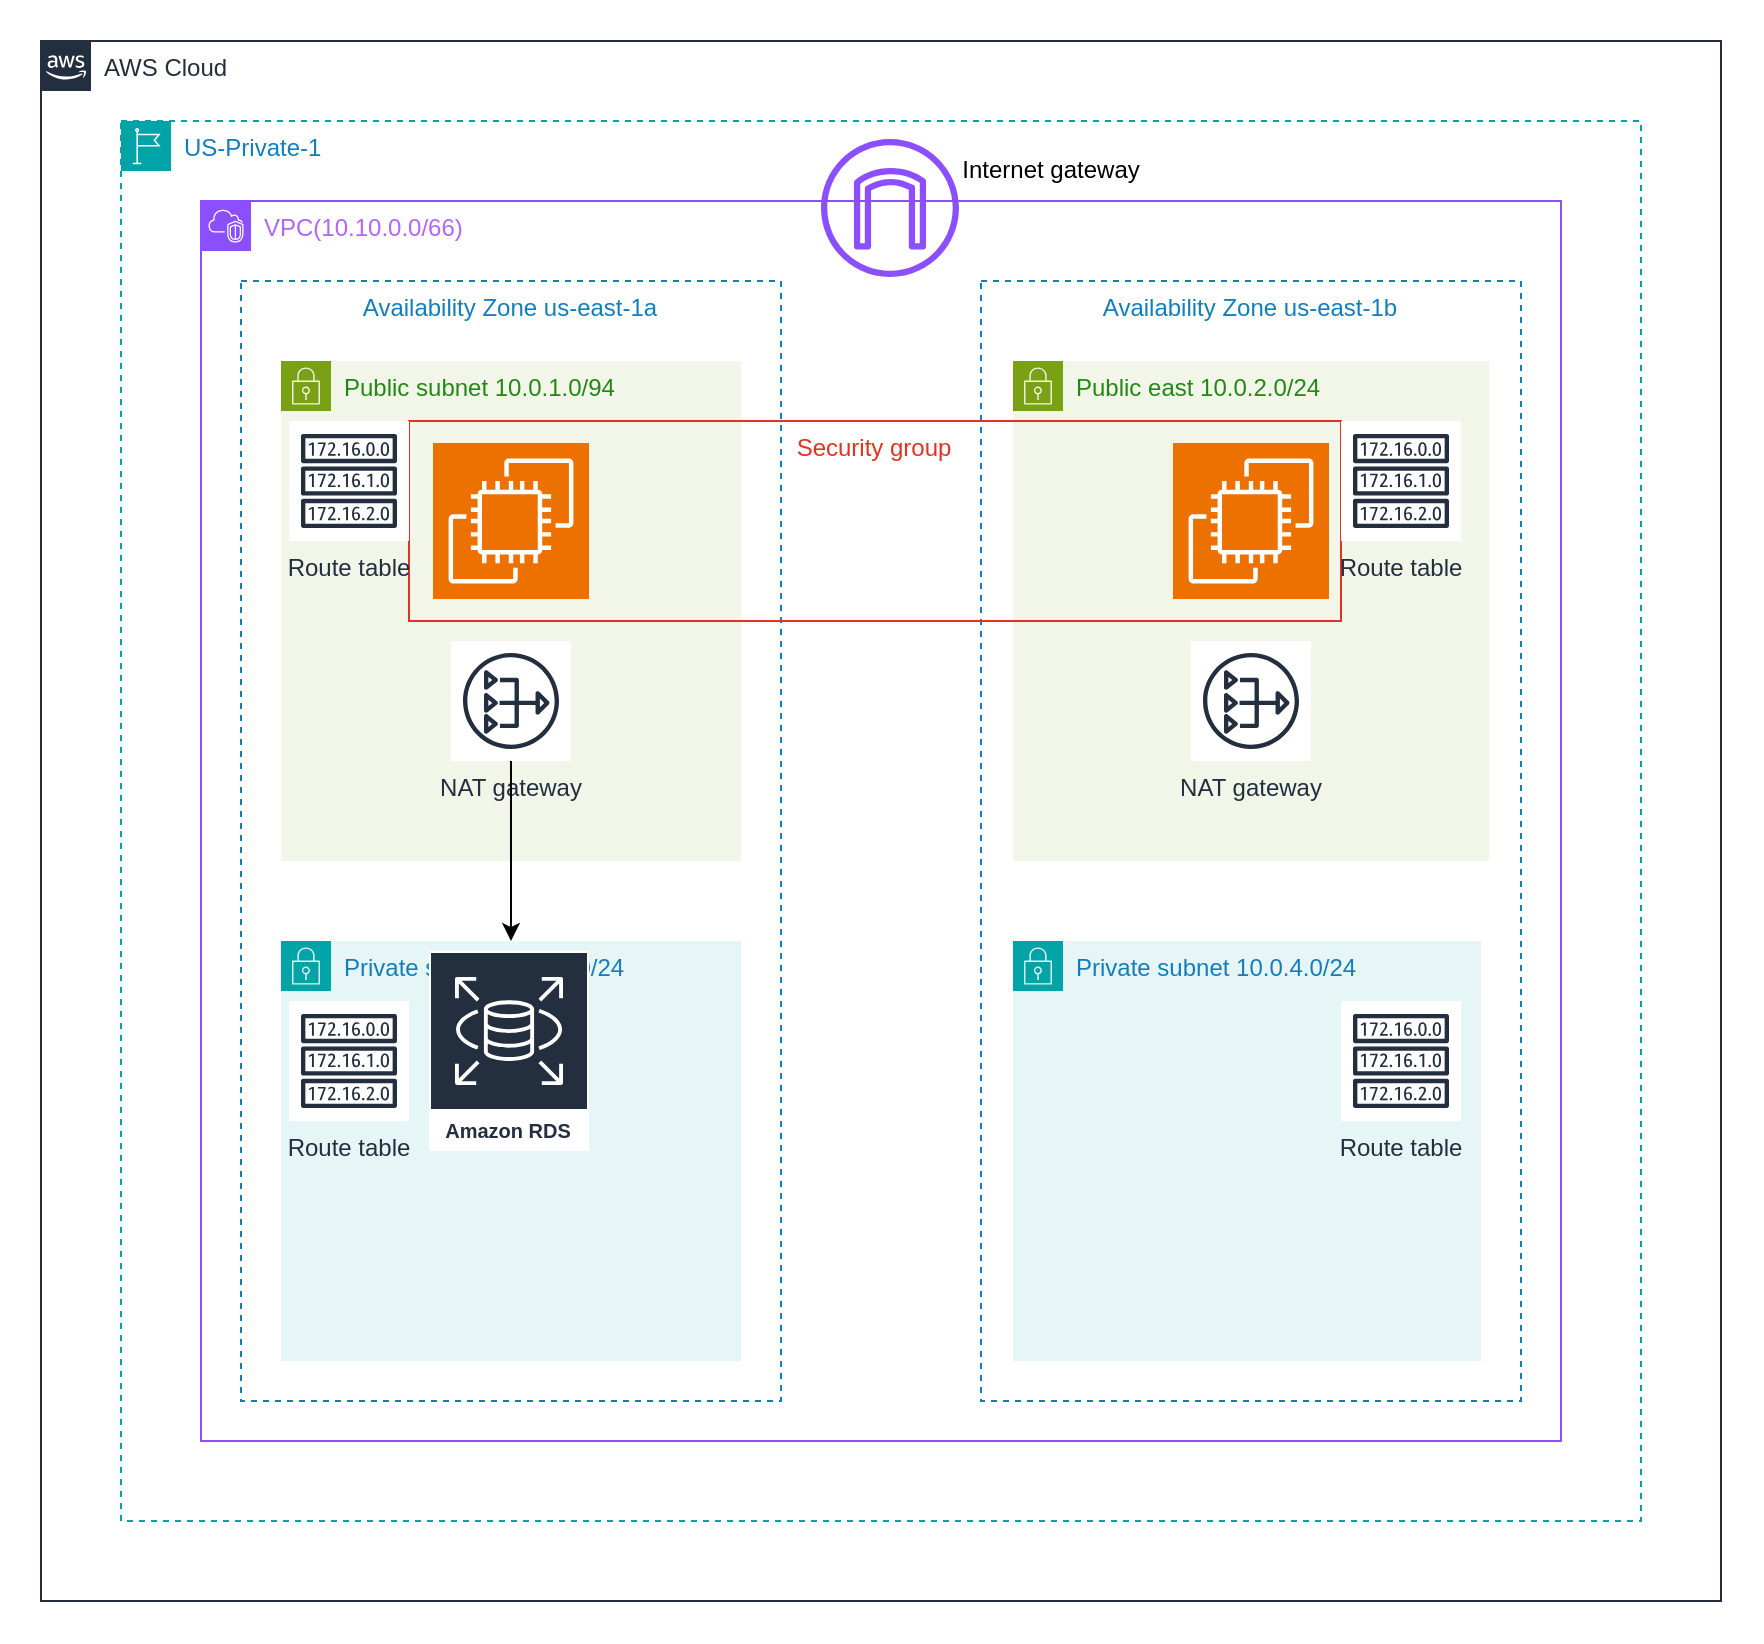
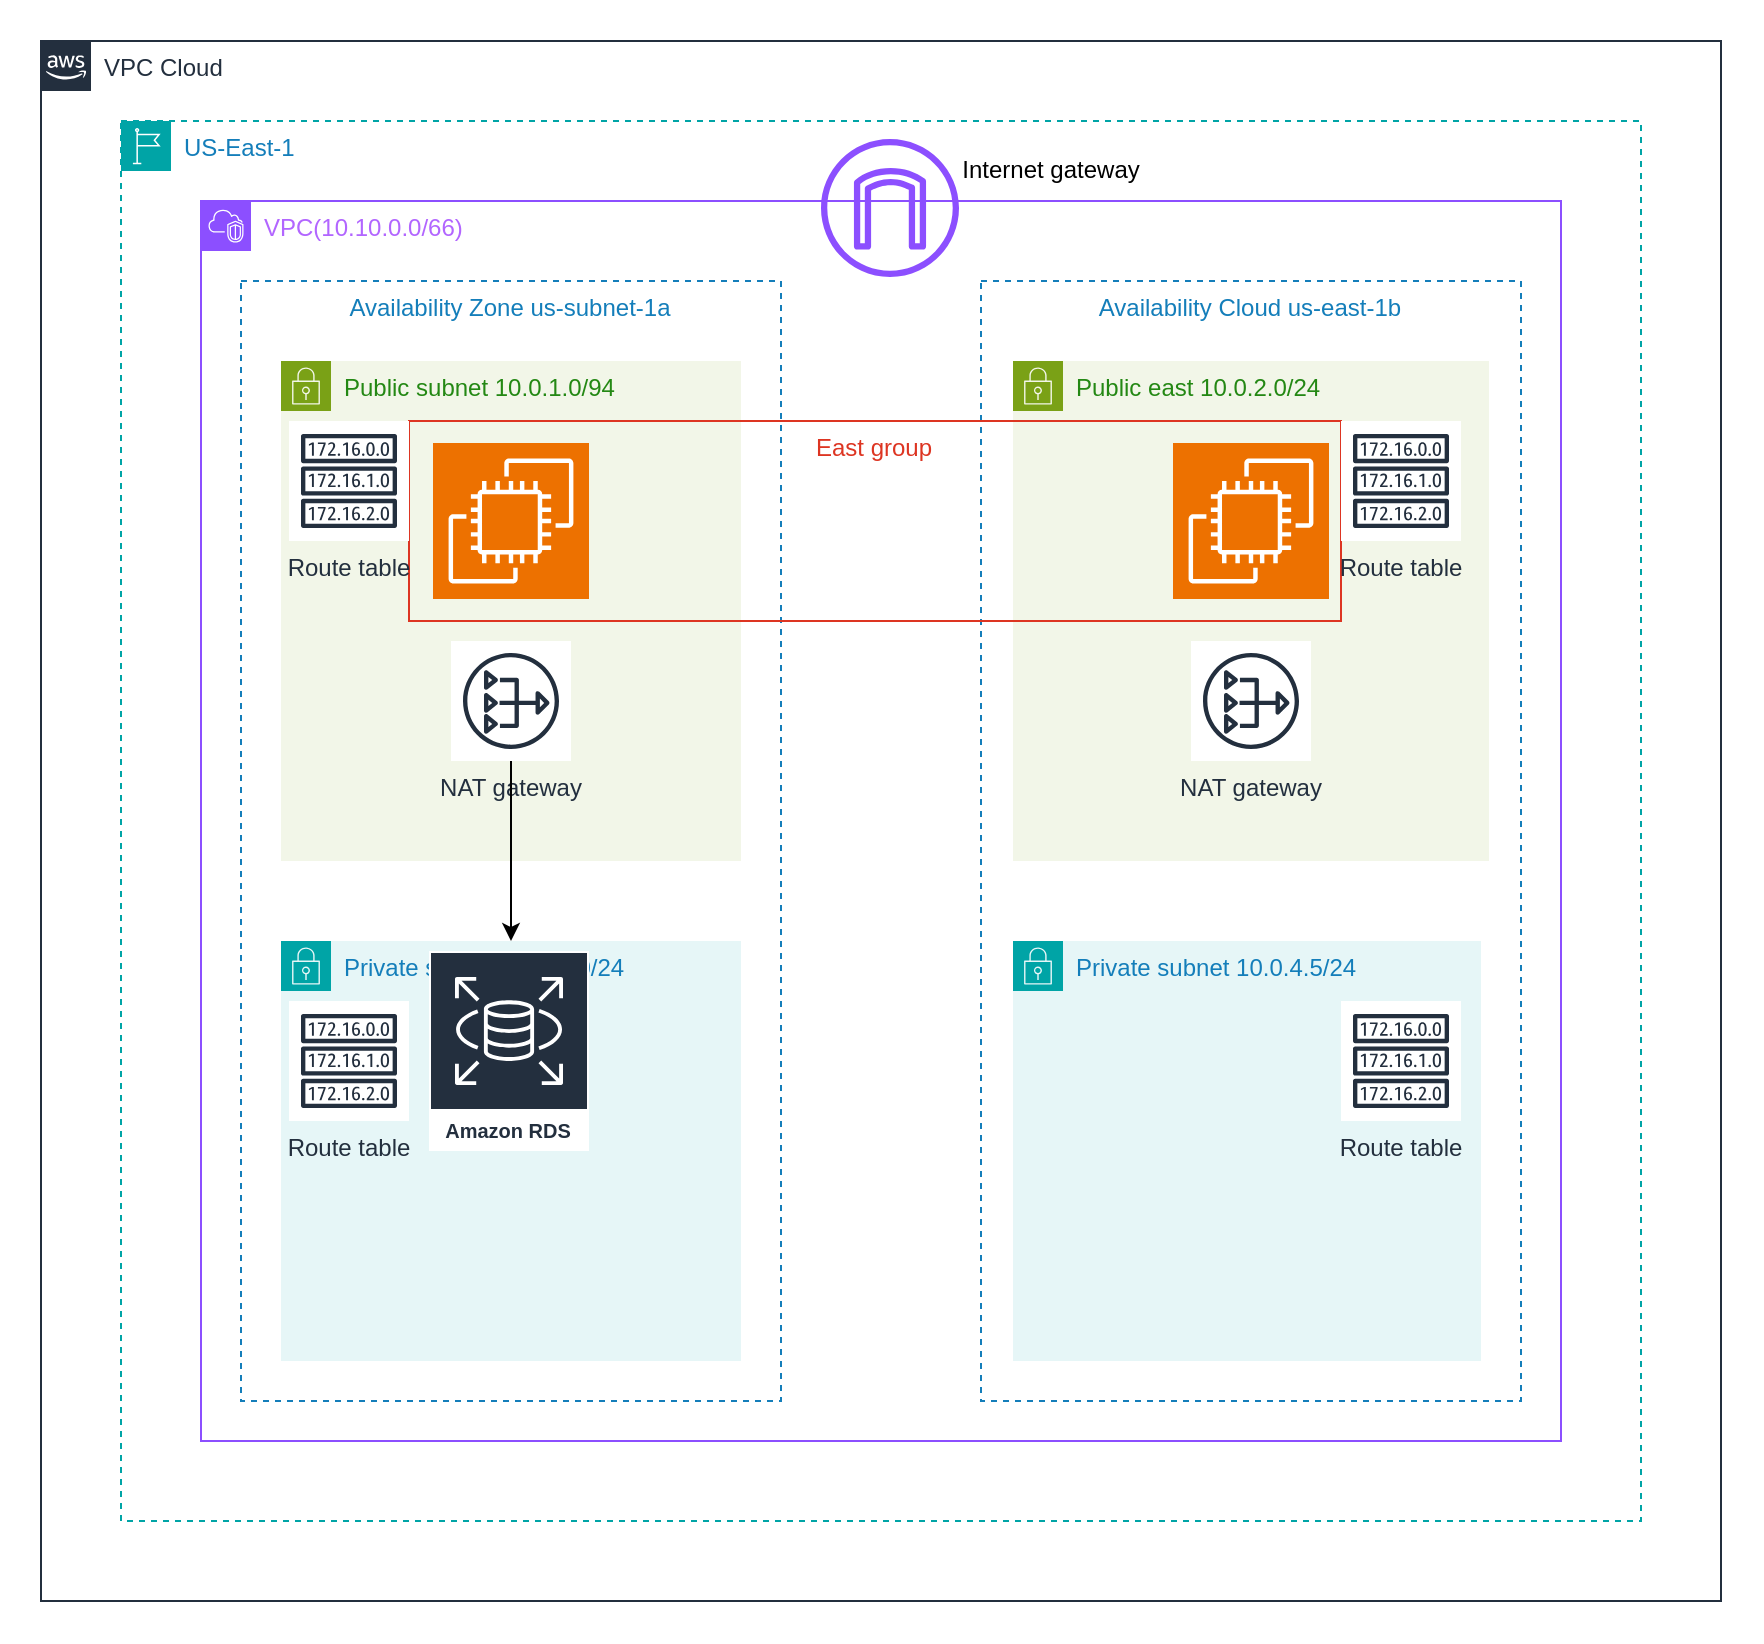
node "AWS Cloud": label "AWS Cloud" -> "VPC Cloud"
node "US-Private-1": label "US-Private-1" -> "US-East-1"
node "Availability Zone us-east-1a": label "Availability Zone us-east-1a" -> "Availability Zone us-subnet-1a"
node "Availability Zone us-east-1b": label "Availability Zone us-east-1b" -> "Availability Cloud us-east-1b"
node "Security group": label "Security group" -> "East group"
node "Private subnet 10.0.4.0/24": label "Private subnet 10.0.4.0/24" -> "Private subnet 10.0.4.5/24"
